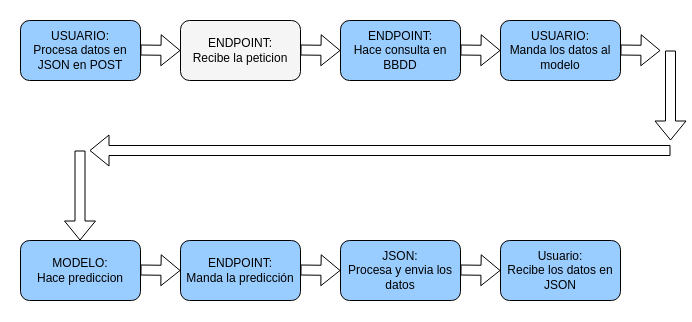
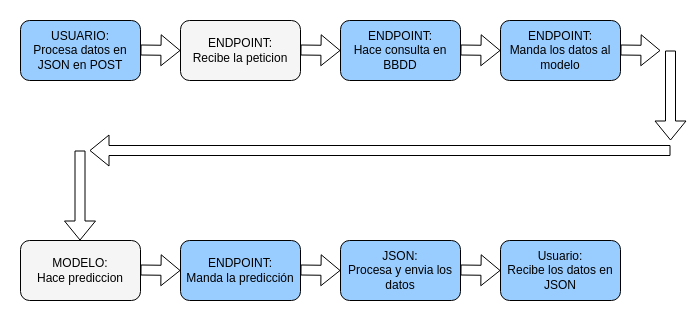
node "USUARIO:Manda los datos al modelo": label "USUARIO:Manda los datos al modelo" -> "ENDPOINT:Manda los datos al modelo"
node "MODELO: Hace prediccion": fillcolor #99ccff -> #f5f5f5
